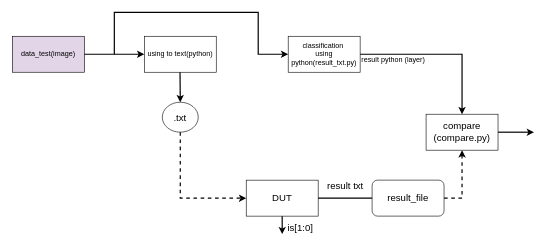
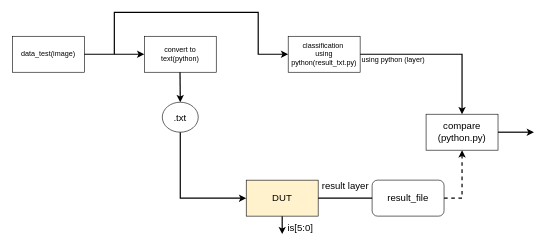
node "data_test(image)": fillcolor #e1d5e7 -> #ffffff
node "using to text(python)": label "using to text(python)" -> "convert to text(python)"
node "result python (layer)": label "result python (layer)" -> "using python (layer)"
node "compare (compare.py)": label "compare (compare.py)" -> "compare (python.py)"
node "result txt": label "result txt" -> "result layer"
edge ".txt" -> "DUT": style dashed -> solid
node "DUT": fillcolor #ffffff -> #fff2cc
node "is[1:0]": label "is[1:0]" -> "is[5:0]"
